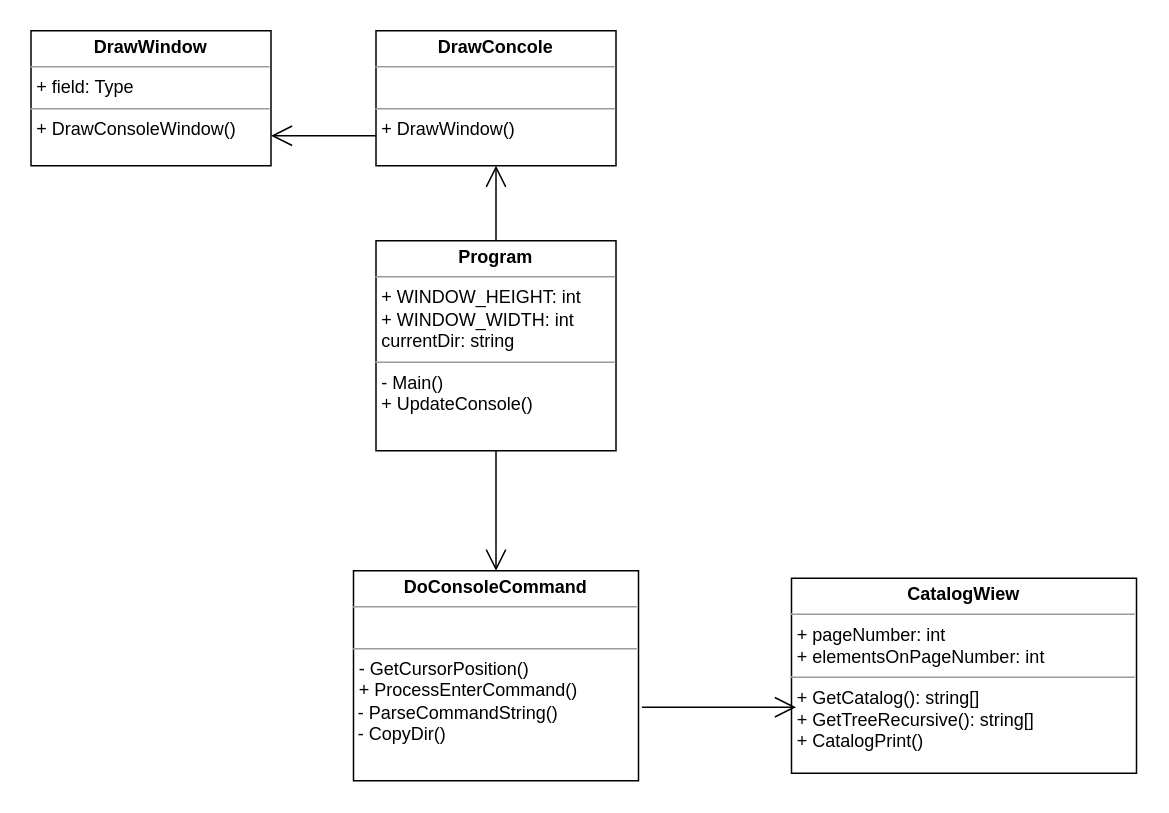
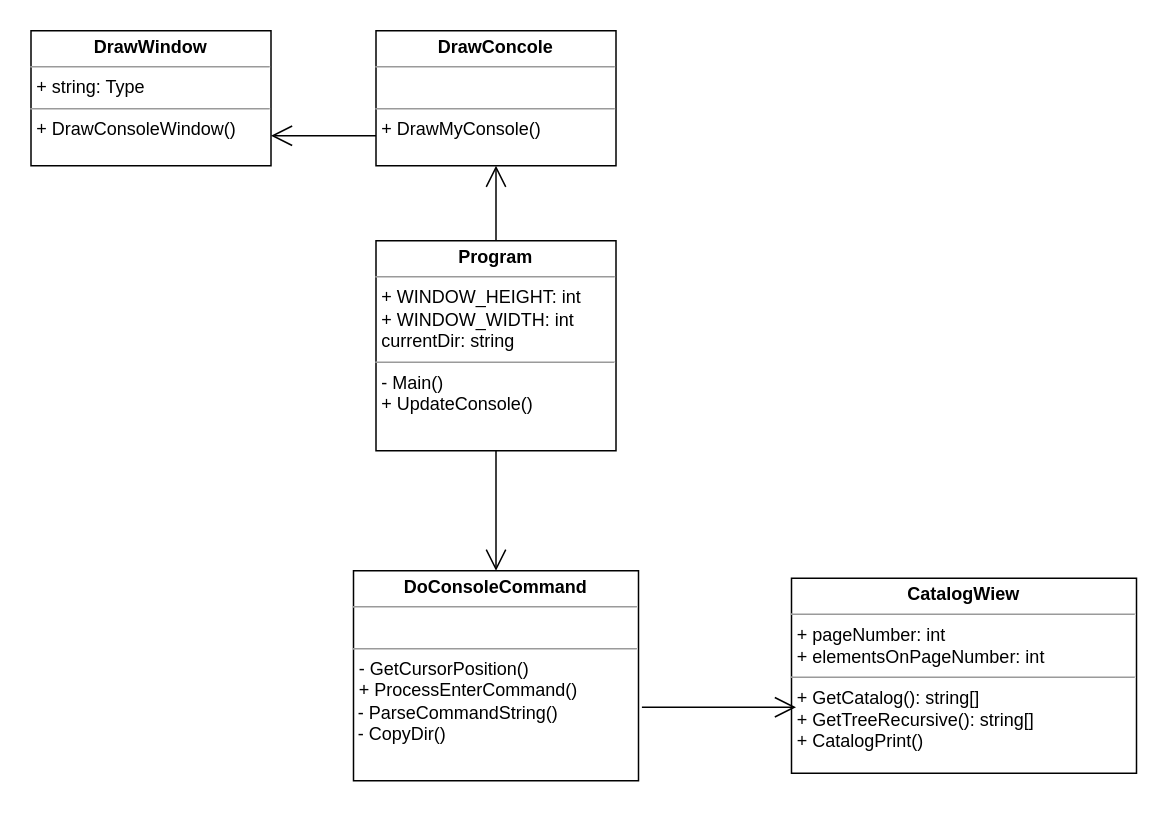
node "DrawConcole + DrawWindow()": label "DrawConcole + DrawWindow()" -> "DrawConcole + DrawMyConsole()"
node "DrawWindow + field: Type + DrawConsoleWindow()": label "DrawWindow + field: Type + DrawConsoleWindow()" -> "DrawWindow + string: Type + DrawConsoleWindow()"
